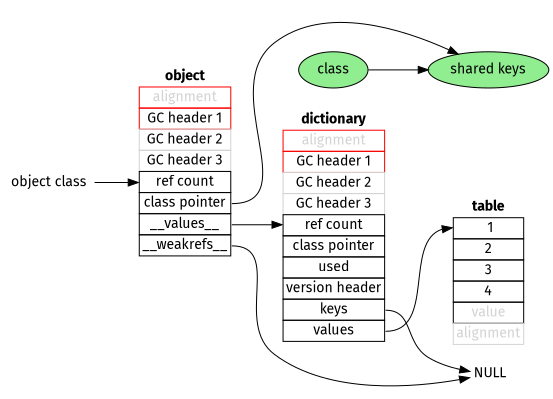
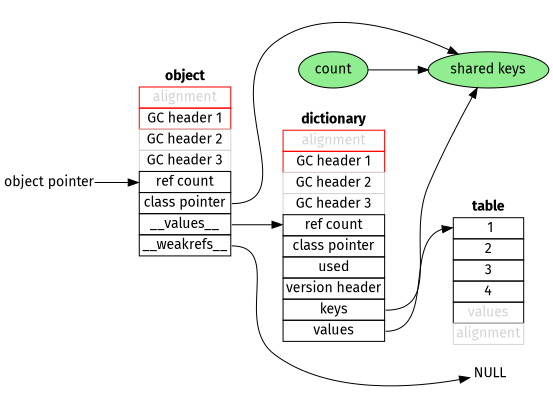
node "class": label "class" -> "count"
node "object class": label "object class" -> "object pointer"
node "table": text "value" -> "values"
edge "dictionary" -> "NULL": now "dictionary" -> "shared keys"
